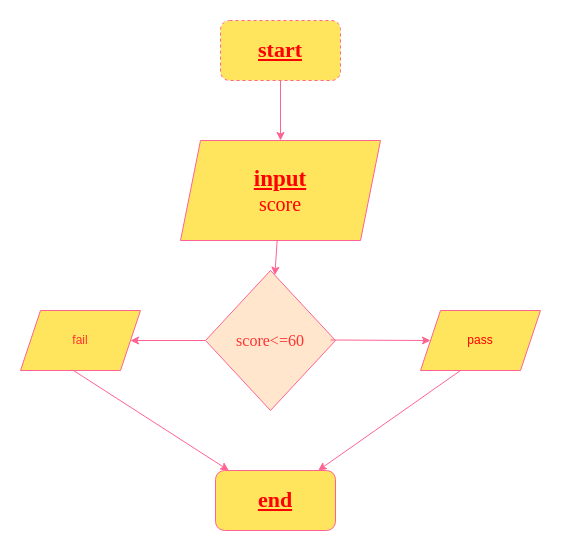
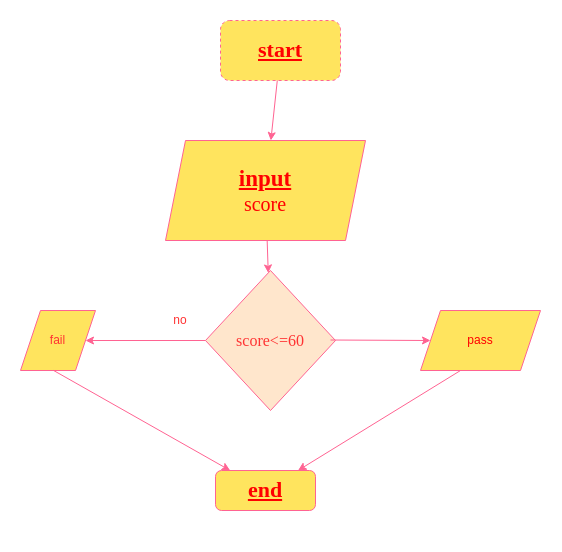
node "input score": moved (281, 191) -> (266, 191)
node "no": added
node "fail": size 120x60 -> 75x60
node "end": size 120x60 -> 100x40
